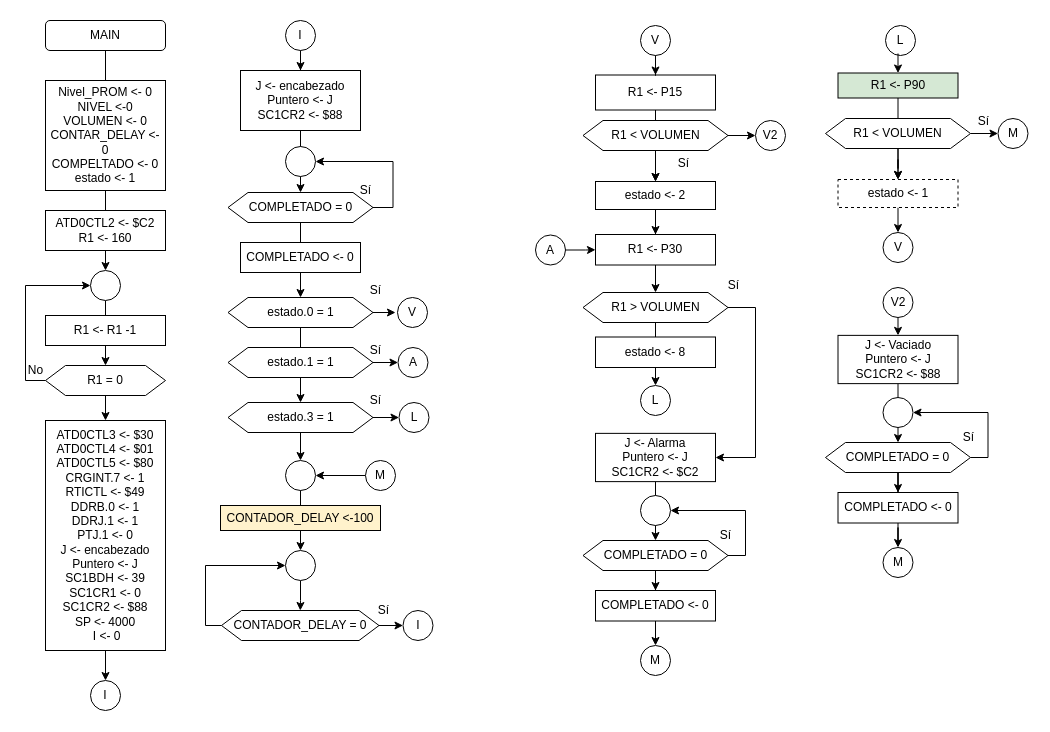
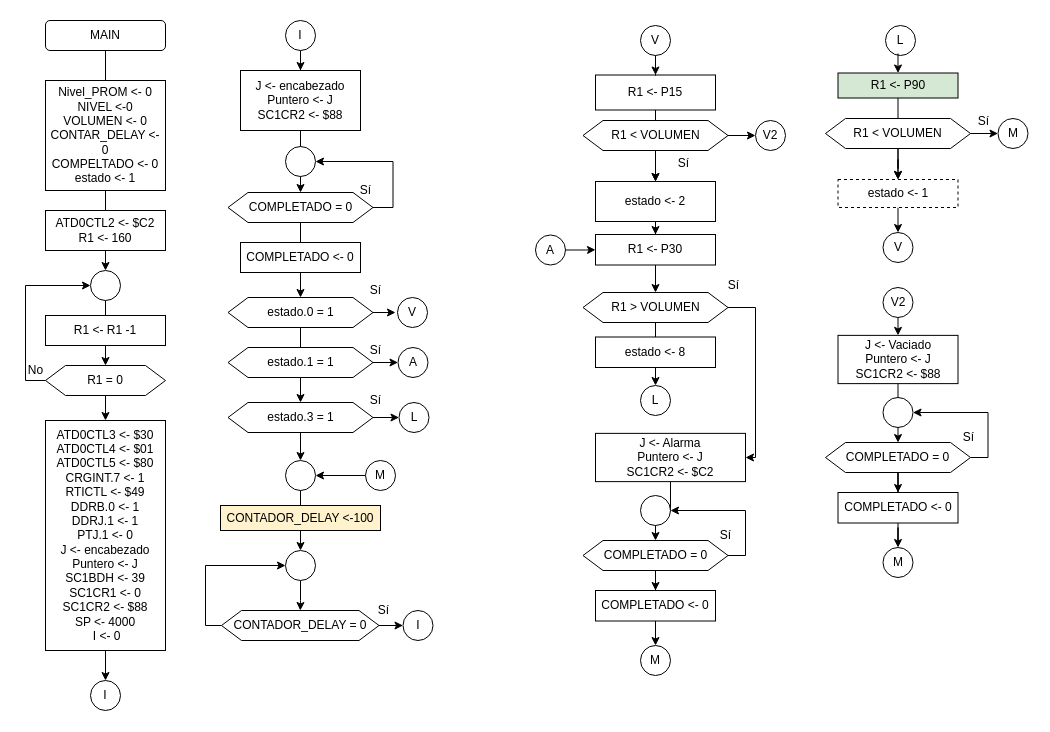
node "estado <- 2": size 120x28 -> 120x40
node "J <- Alarma Puntero <- J SC1CR2 <- $C2": size 120x48 -> 150x48
